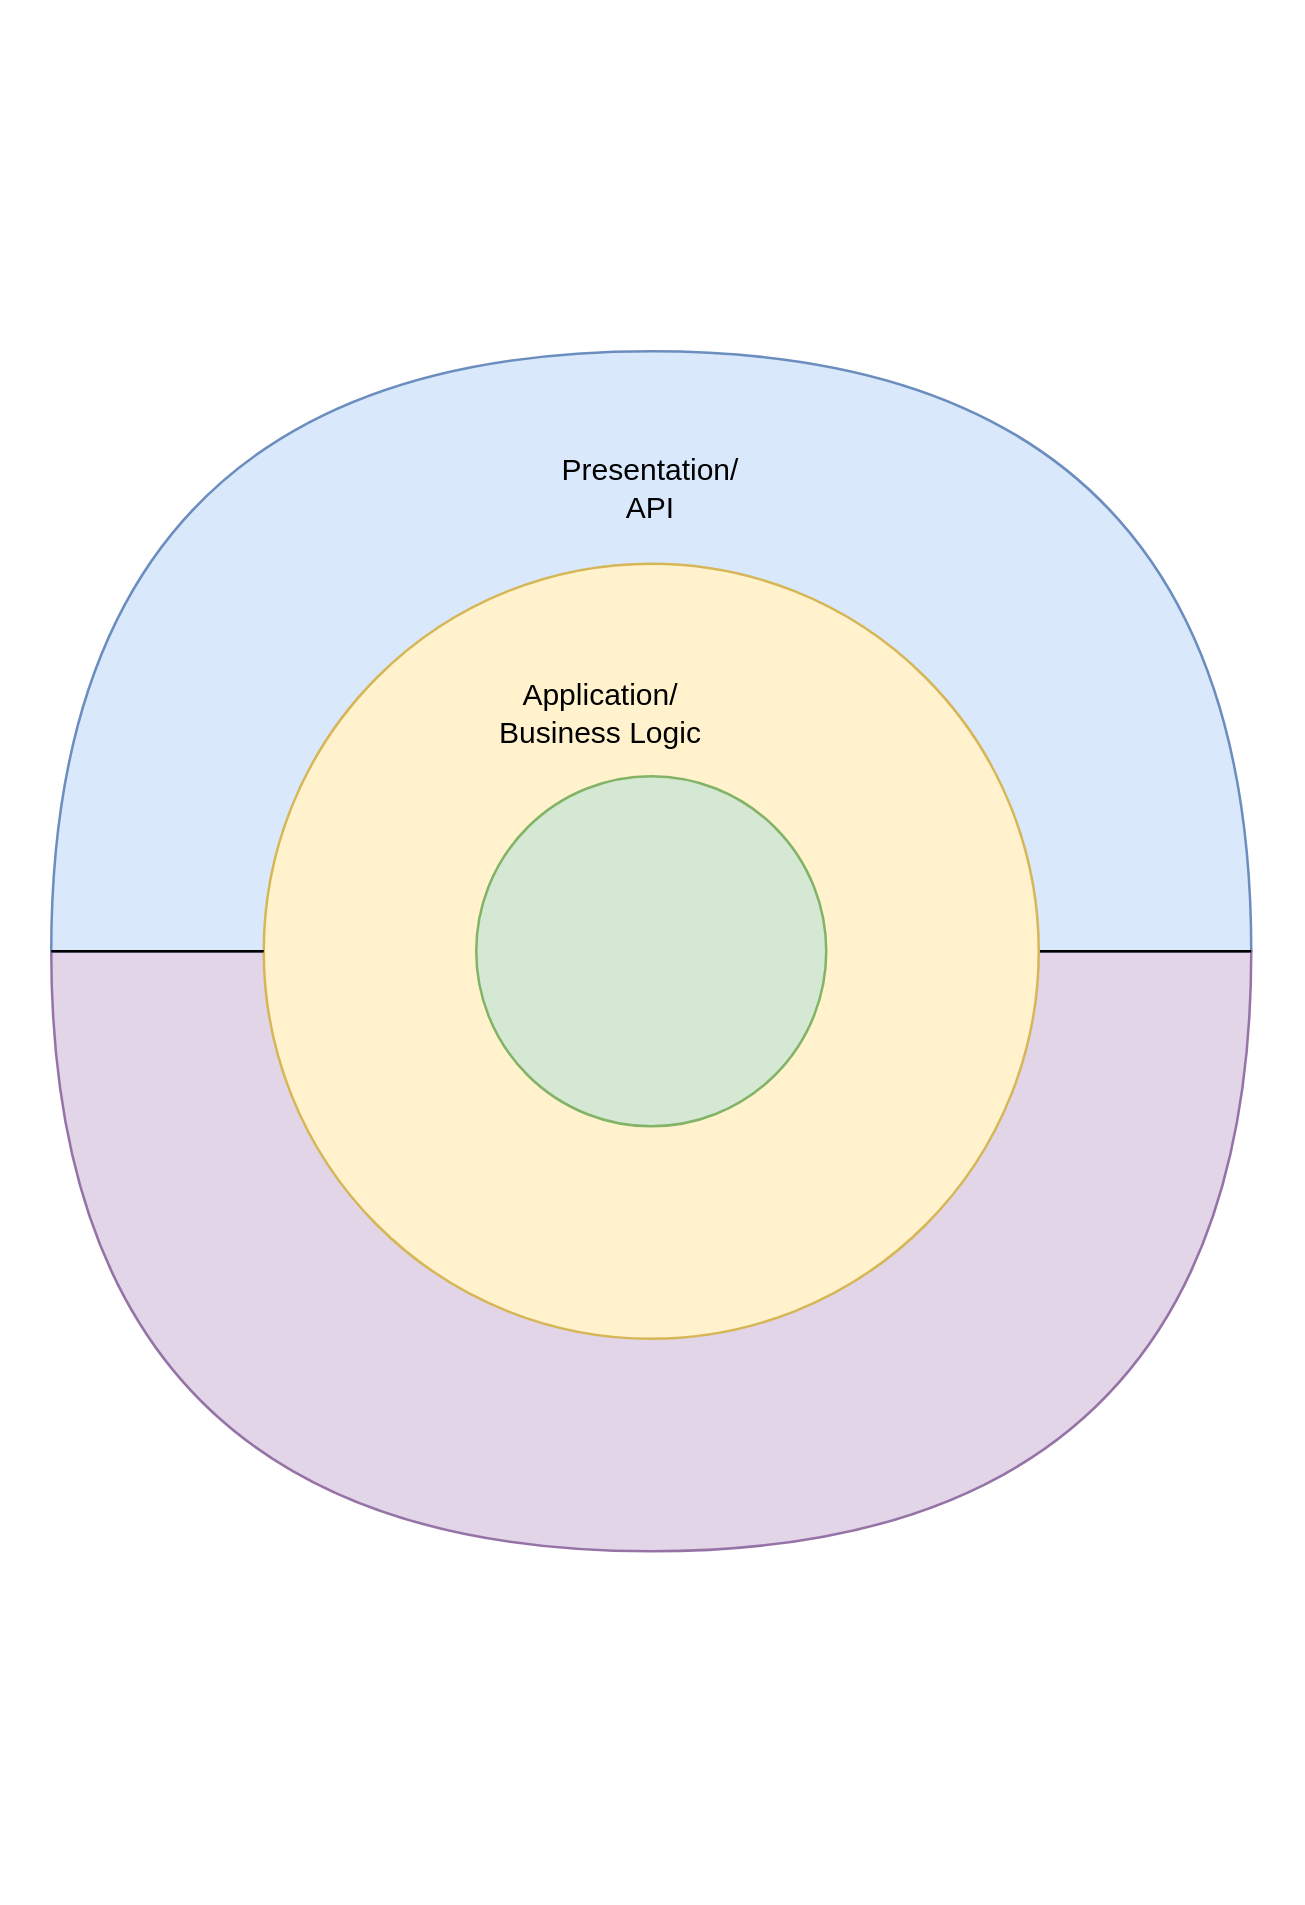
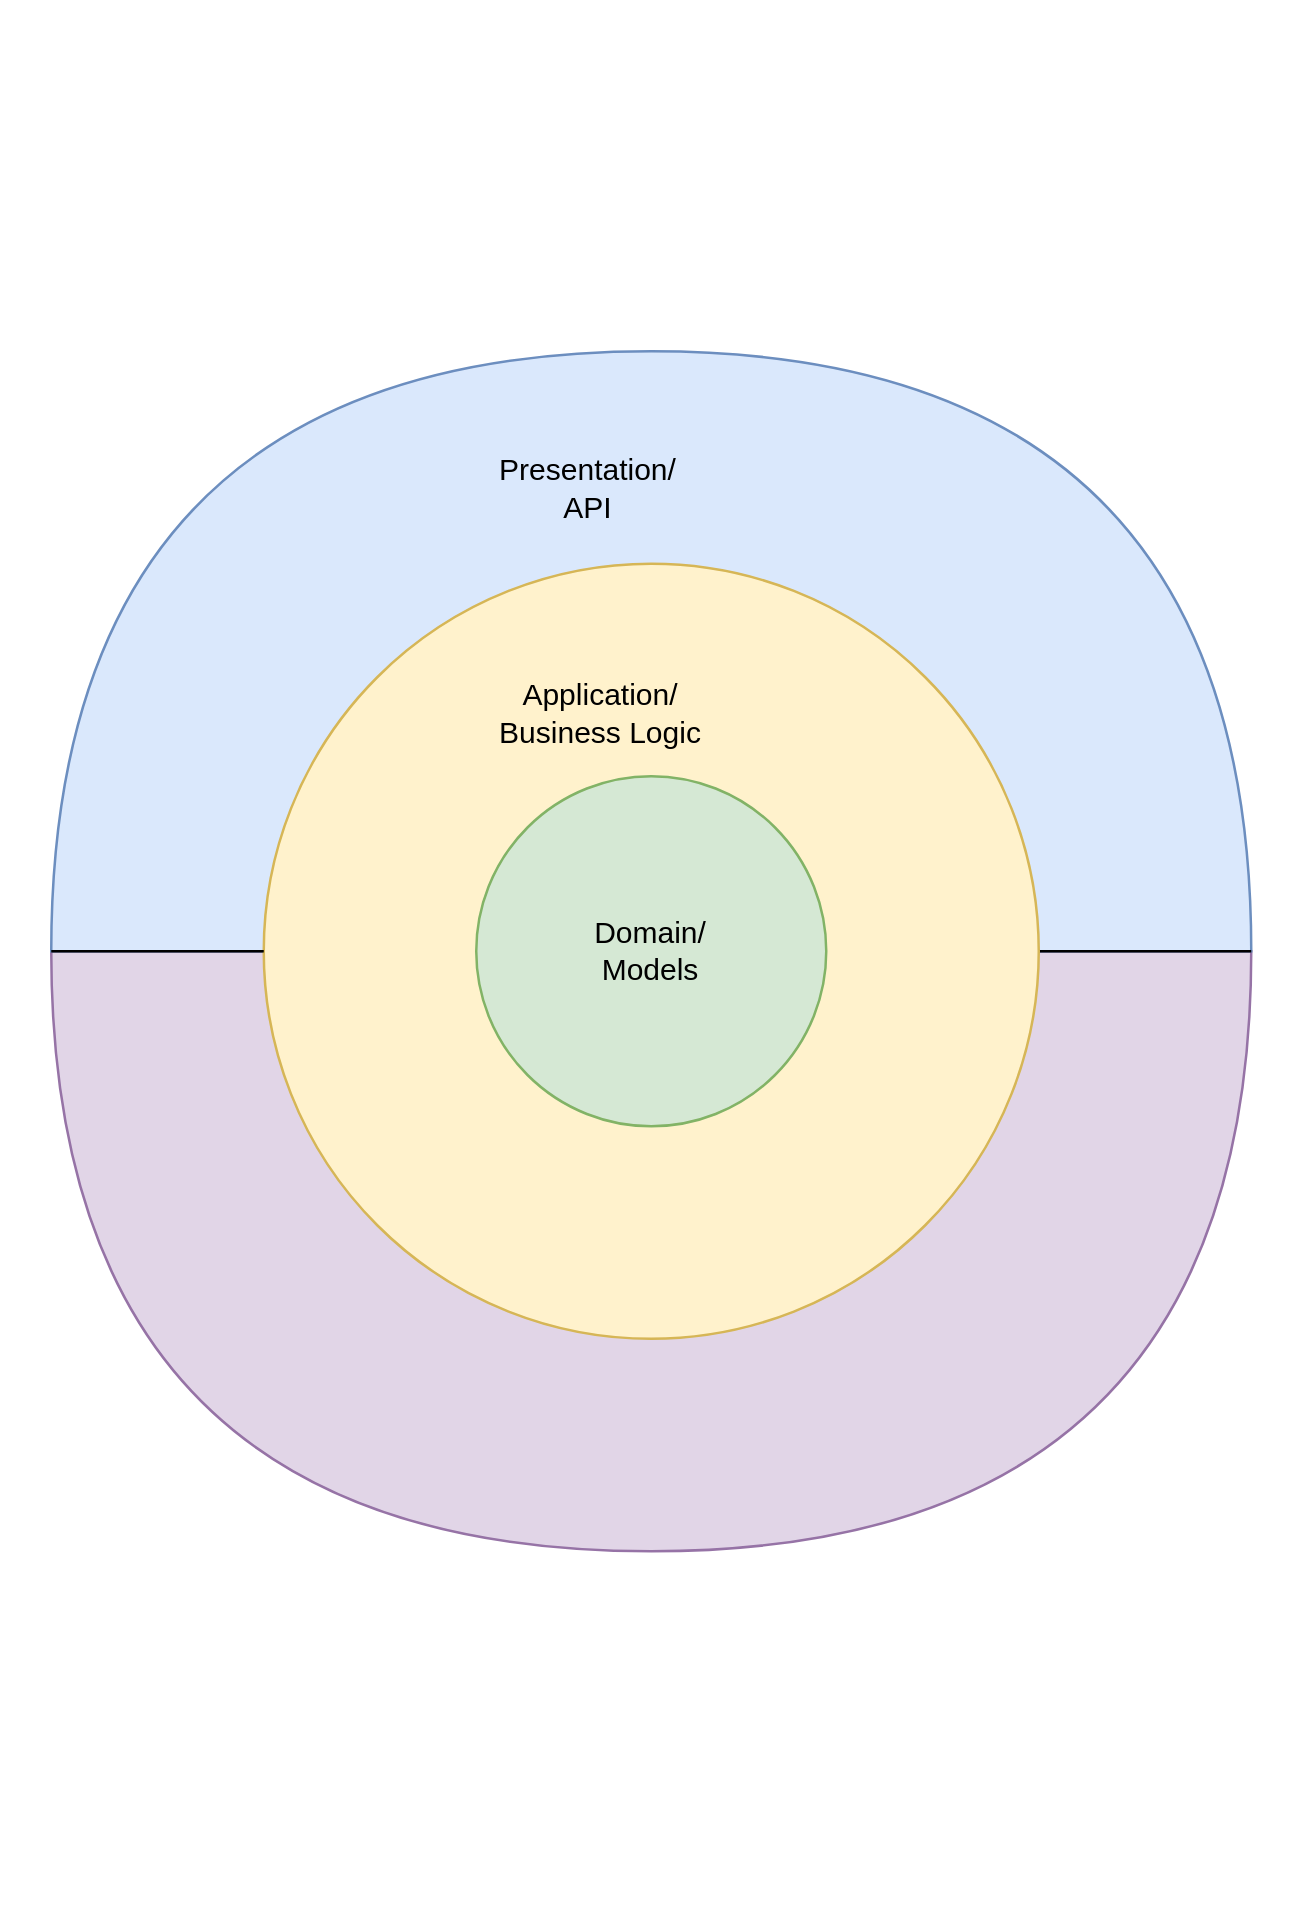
node "Presentation/ API": moved (651, 489) -> (589, 489)
node "Domain/ Models": added
